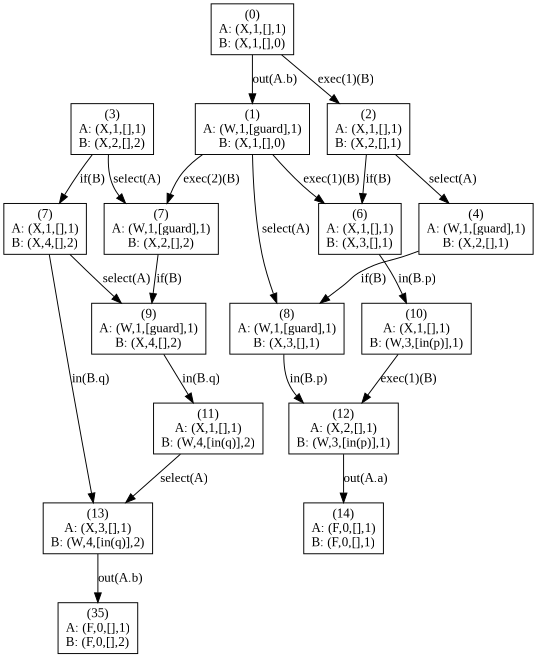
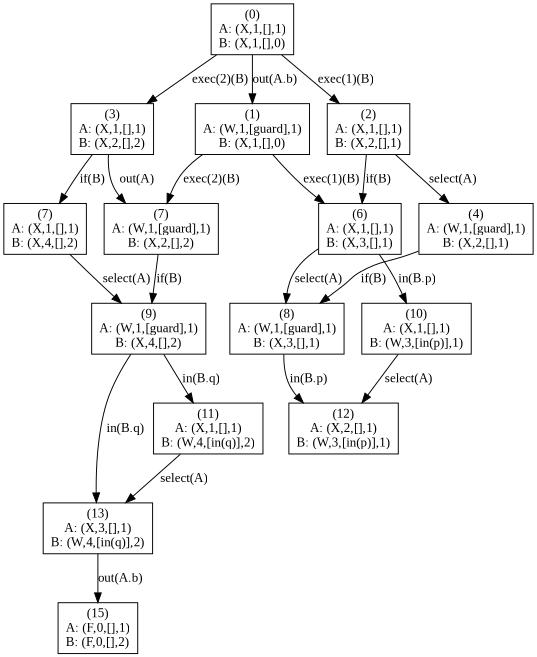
edge "(0) A: (X,1,[],1) B: (X,1,[],0)" -> "(3) A: (X,1,[],1) B: (X,2,[],2)": added, label "exec(2)(B)"
edge "(3) A: (X,1,[],1) B: (X,2,[],2)" -> "(7) A: (W,1,[guard],1) B: (X,2,[],2)": label "select(A)" -> "out(A)"
edge "(1) A: (W,1,[guard],1) B: (X,1,[],0)" -> "(8) A: (W,1,[guard],1) B: (X,3,[],1)": now "(6) A: (X,1,[],1) B: (X,3,[],1)" -> "(8) A: (W,1,[guard],1) B: (X,3,[],1)"
edge "(7) A: (X,1,[],1) B: (X,4,[],2)" -> "(13) A: (X,3,[],1) B: (W,4,[in(q)],2)": now "(9) A: (W,1,[guard],1) B: (X,4,[],2)" -> "(13) A: (X,3,[],1) B: (W,4,[in(q)],2)"
edge "(10) A: (X,1,[],1) B: (W,3,[in(p)],1)" -> "(12) A: (X,2,[],1) B: (W,3,[in(p)],1)": label "exec(1)(B)" -> "select(A)"
node "(14) A: (F,0,[],1) B: (F,0,[],1)": removed
node "(35) A: (F,0,[],1) B: (F,0,[],2)": label "(35) A: (F,0,[],1) B: (F,0,[],2)" -> "(15) A: (F,0,[],1) B: (F,0,[],2)"
